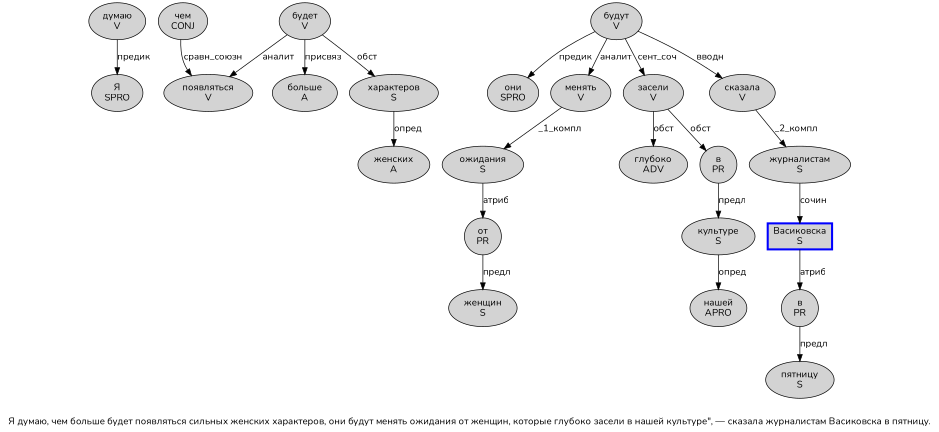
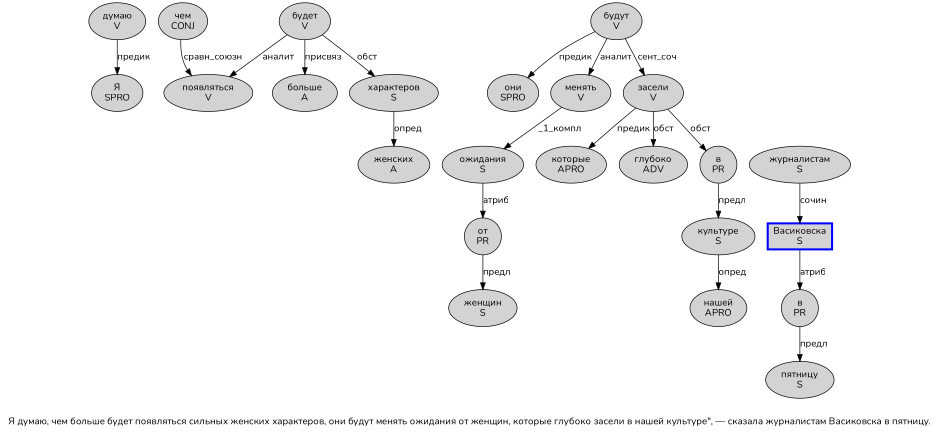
node "сказала V": removed
node "которые APRO": added
